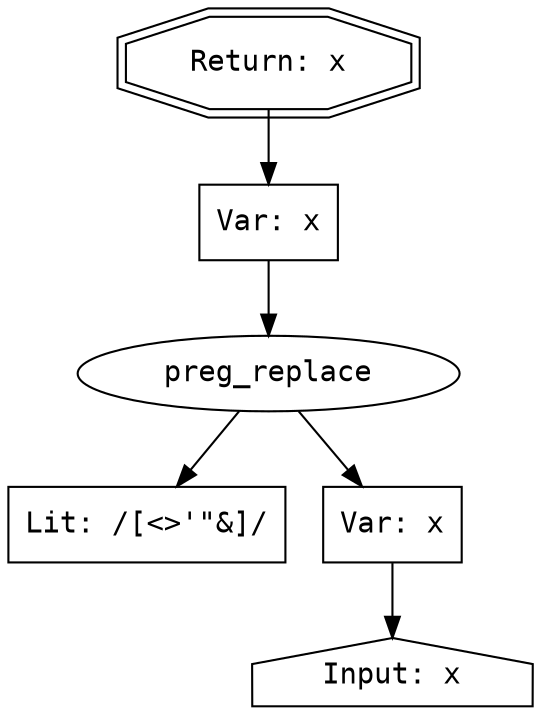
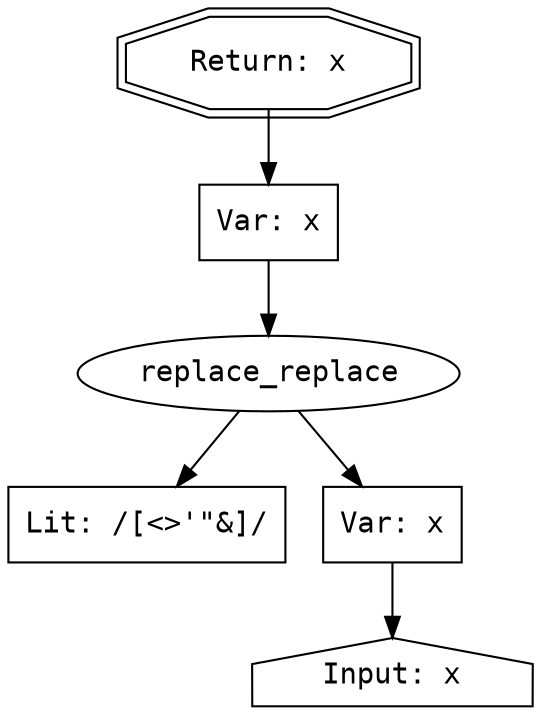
node "preg_replace": label "preg_replace" -> "replace_replace"
